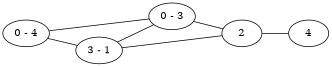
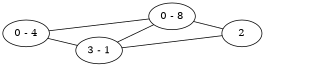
node "0 - 3": label "0 - 3" -> "0 - 8"
node "4": removed
